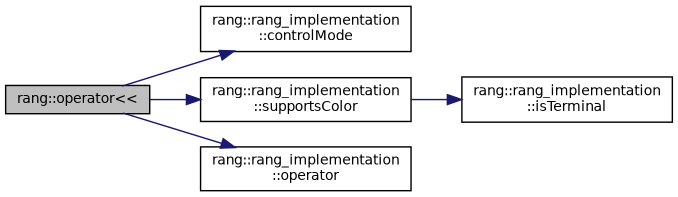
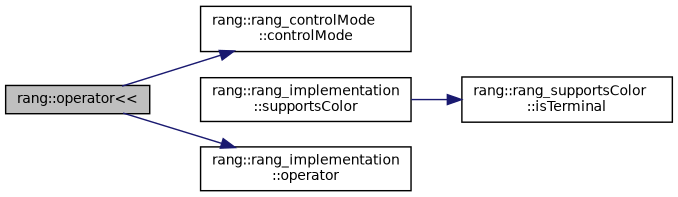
node "rang::rang_implementation ::controlMode": label "rang::rang_implementation ::controlMode" -> "rang::rang_controlMode ::controlMode"
edge "rang::operator<<" -> "rang::rang_implementation ::supportsColor": removed
node "rang::rang_implementation ::isTerminal": label "rang::rang_implementation ::isTerminal" -> "rang::rang_supportsColor ::isTerminal"
